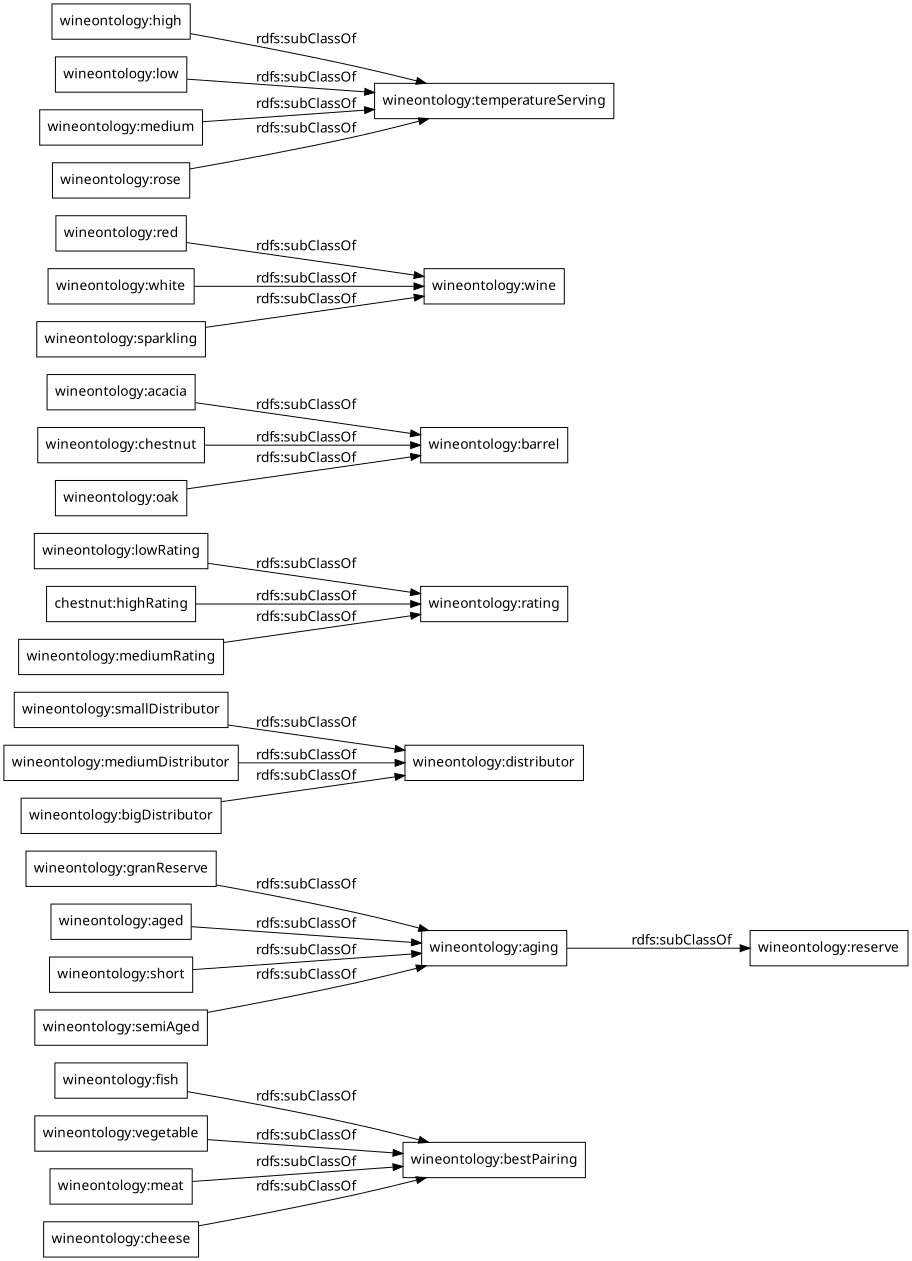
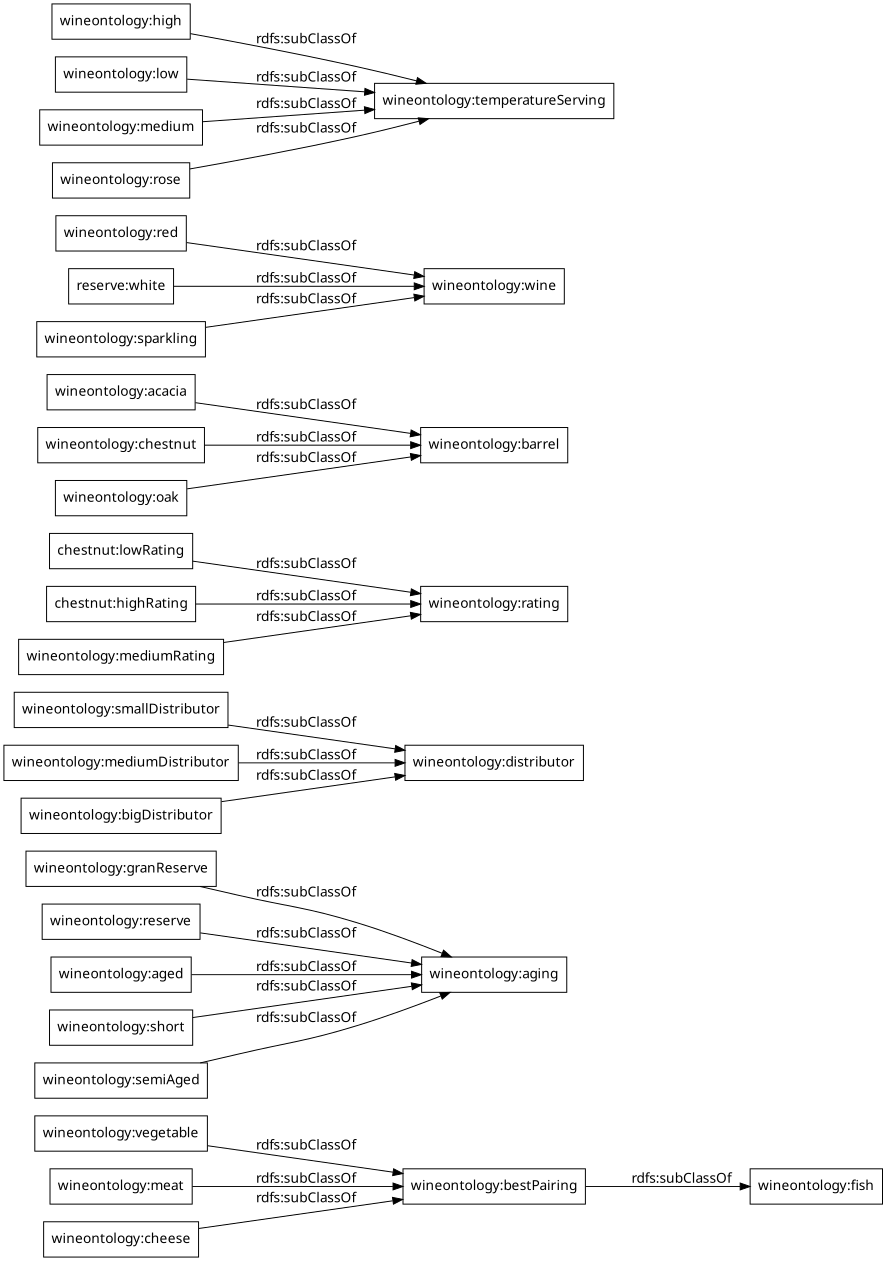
node "wineontology:white": label "wineontology:white" -> "reserve:white"
node "wineontology:lowRating": label "wineontology:lowRating" -> "chestnut:lowRating"
edge "wineontology:aging" -> "wineontology:reserve": reversed
edge "wineontology:fish" -> "wineontology:bestPairing": reversed
